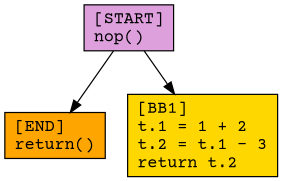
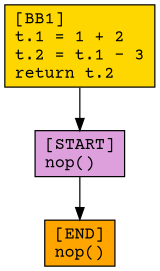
edge "[START] nop()" -> "[BB1] t.1 = 1 + 2 t.2 = t.1 - 3 return t.2": reversed
node "[END] return()": label "[END] return()" -> "[END] nop()"
